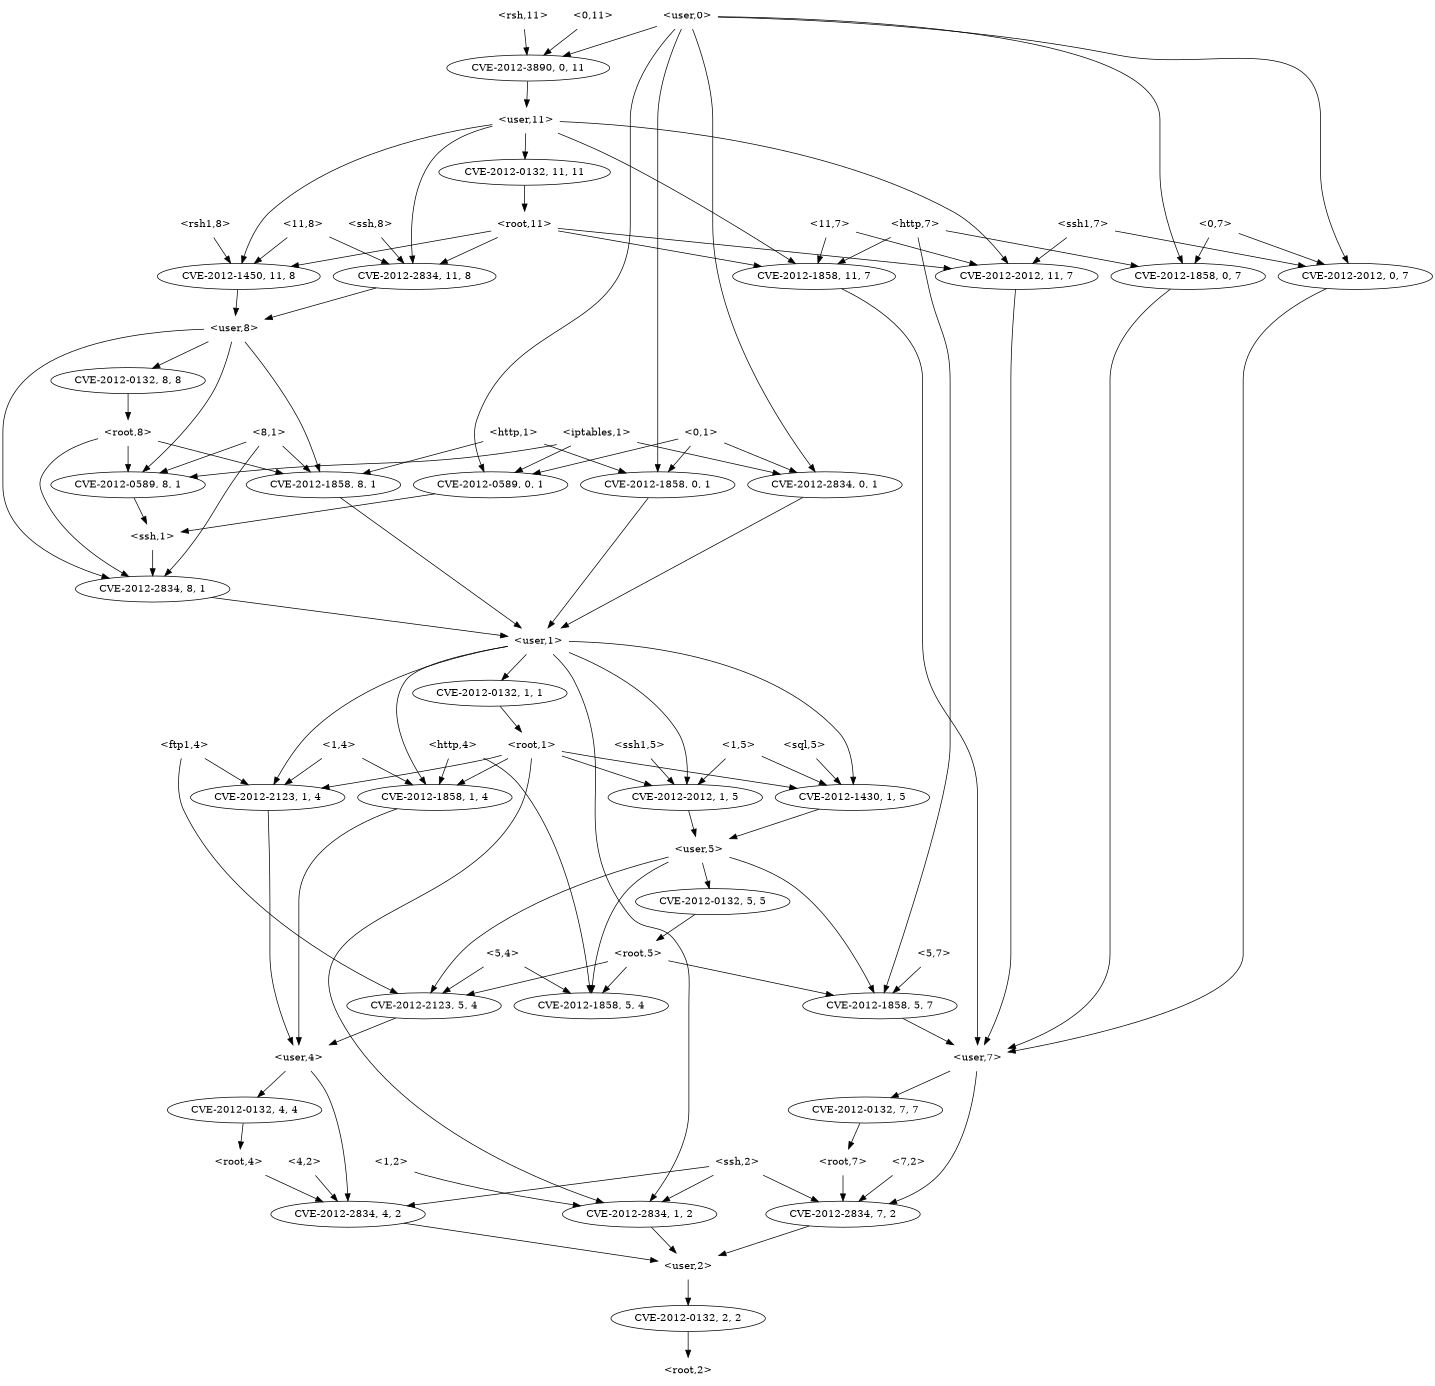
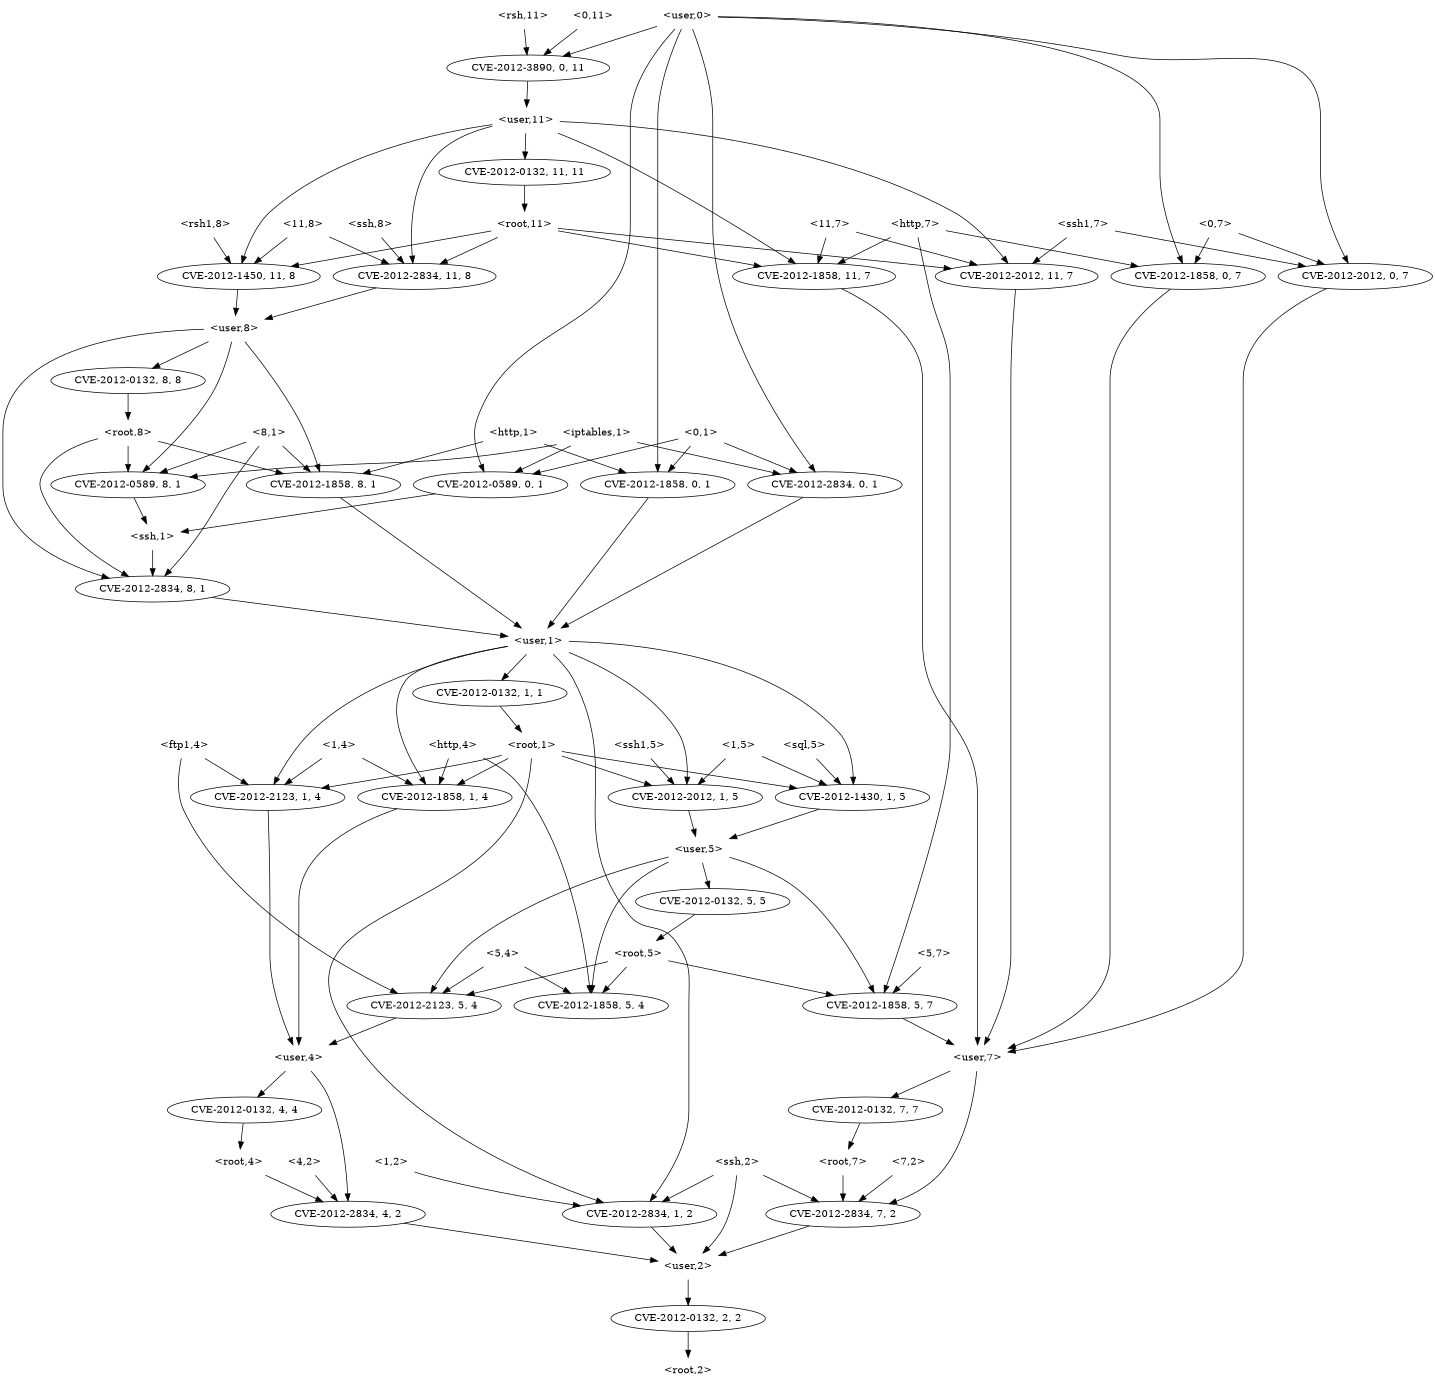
edge "<ssh,2>" -> "CVE-2012-2834, 4, 2": now "<ssh,2>" -> "<user,2>"
